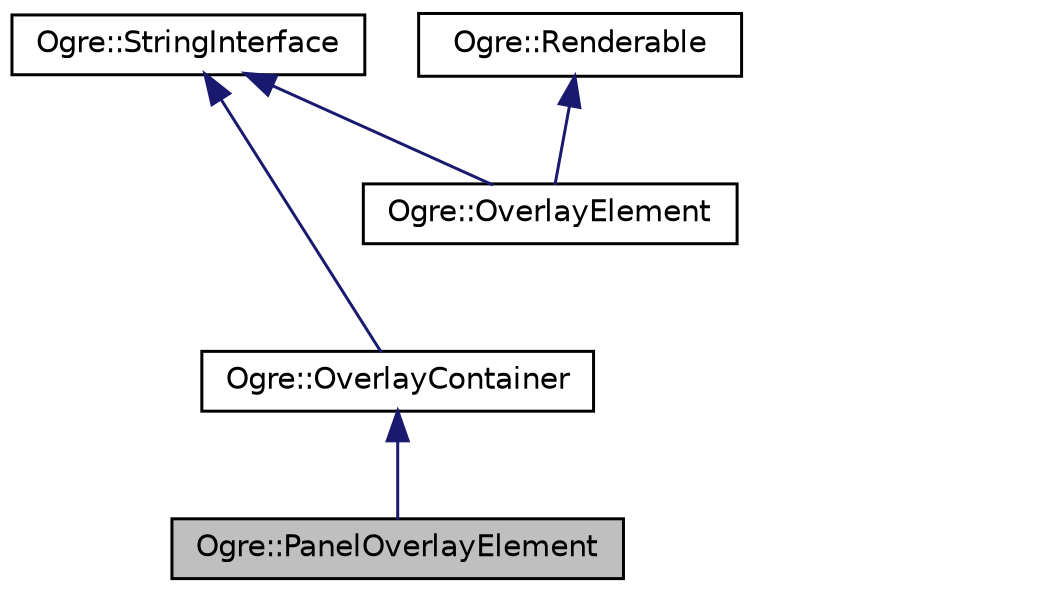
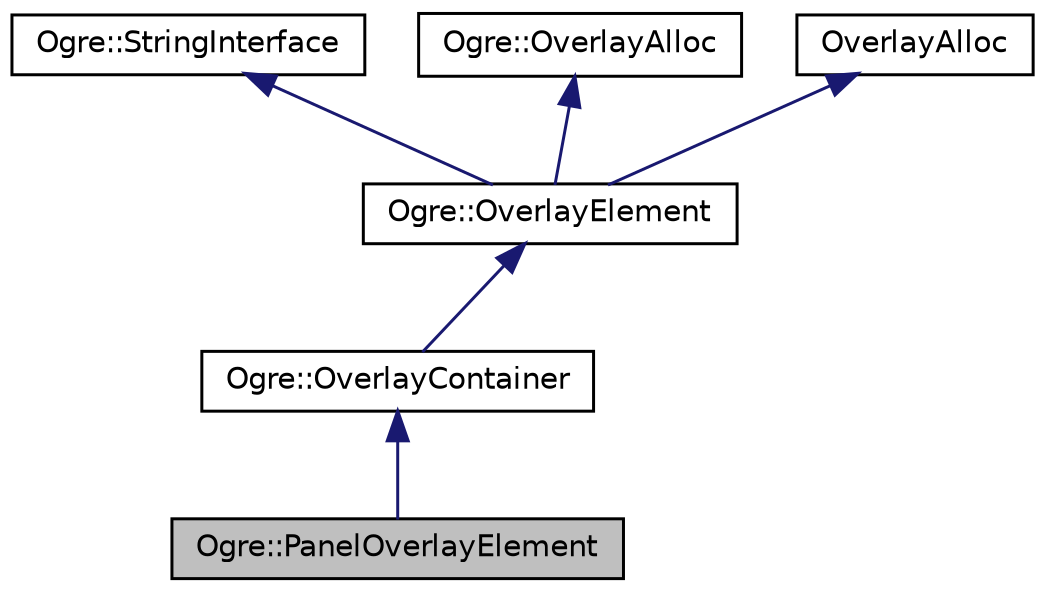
node "Ogre::Renderable": label "Ogre::Renderable" -> "Ogre::OverlayAlloc"
node "OverlayAlloc": added
edge "Ogre::OverlayContainer" -> "Ogre::StringInterface": now "Ogre::OverlayContainer" -> "Ogre::OverlayElement"
